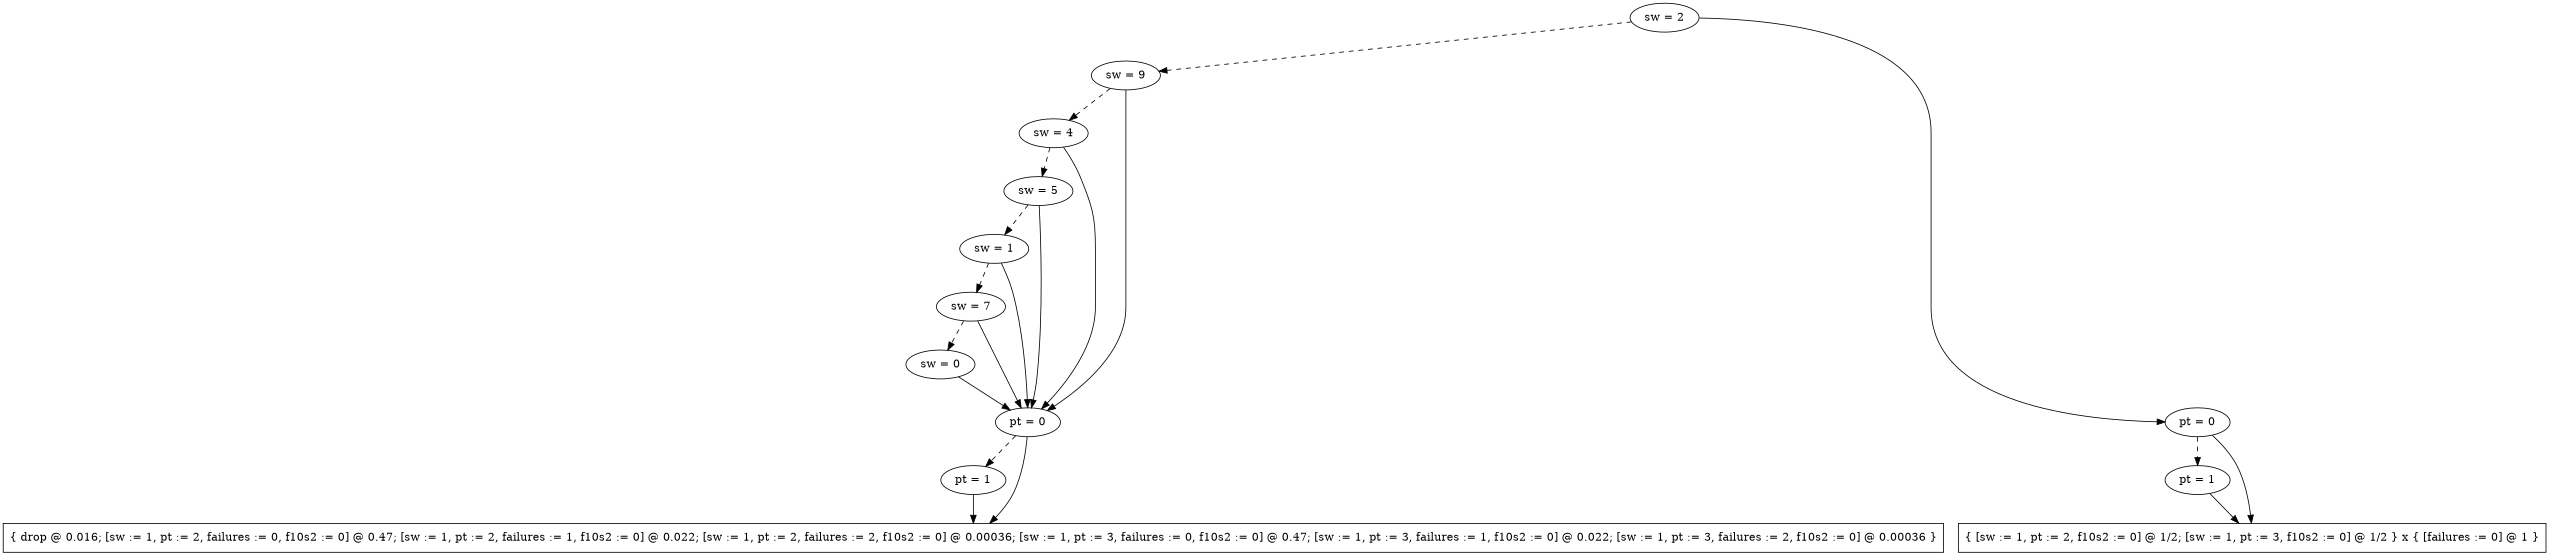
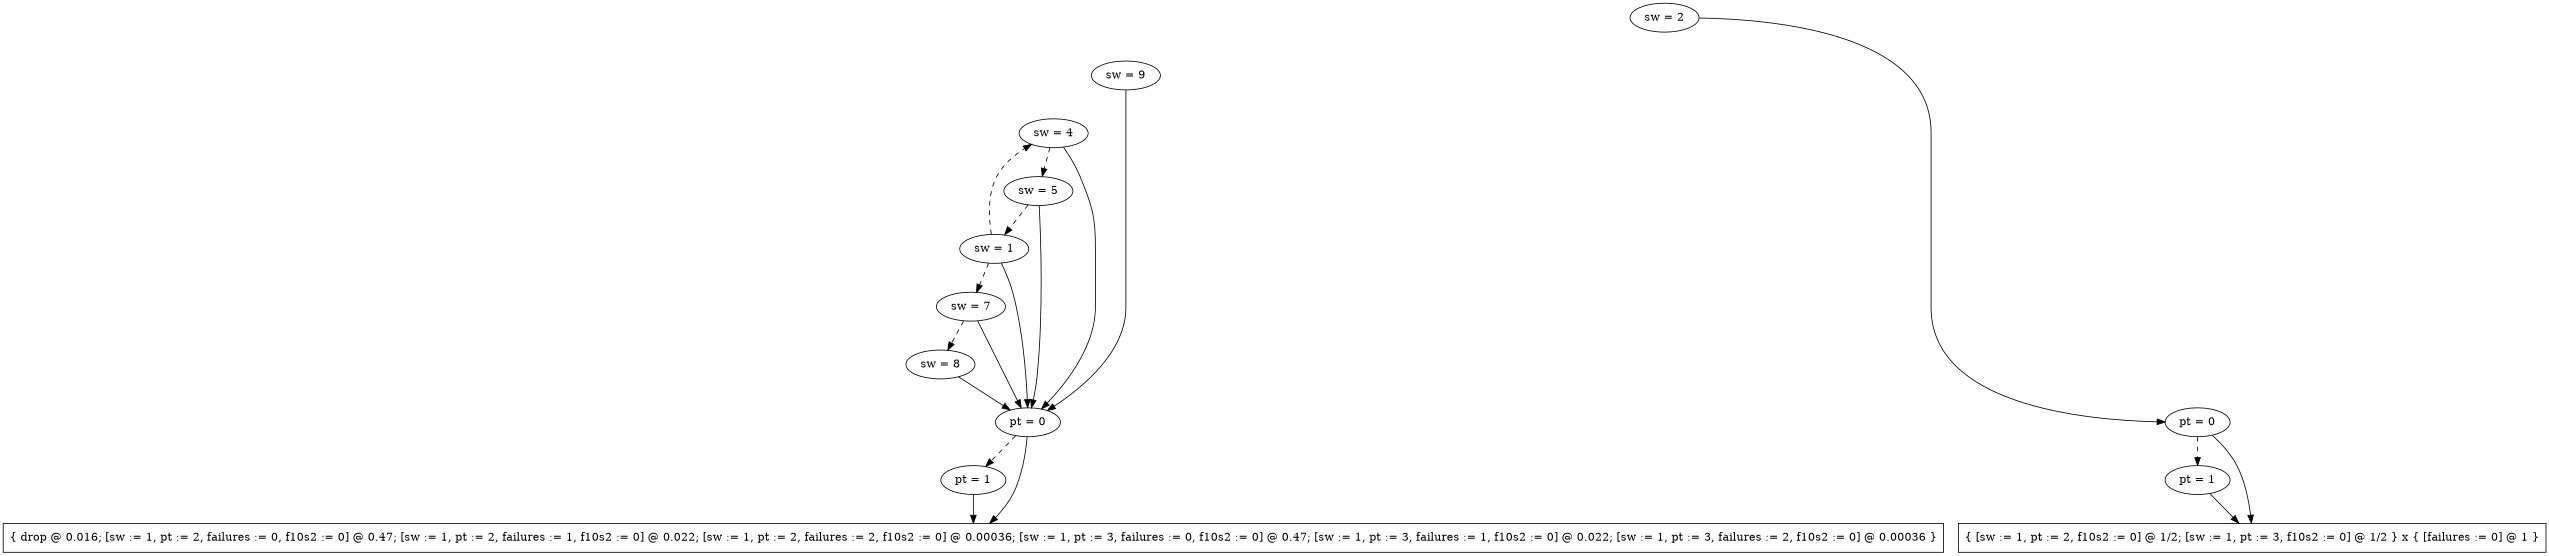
edge "sw = 2" -> "sw = 9": removed
edge "sw = 9" -> "sw = 4": now "sw = 1" -> "sw = 4"
node "sw = 0": label "sw = 0" -> "sw = 8"
